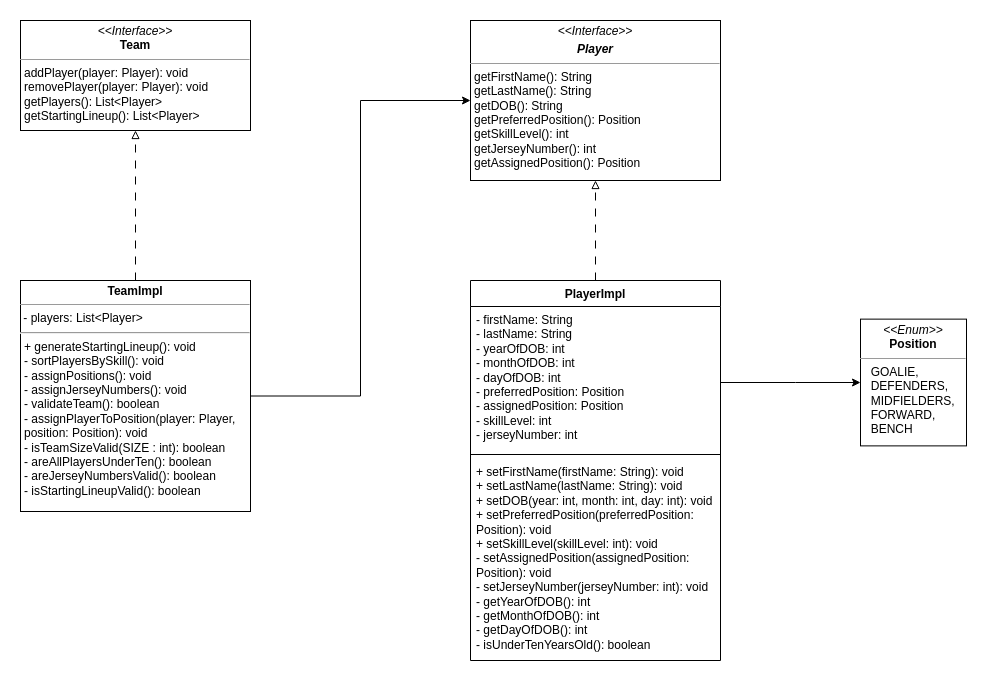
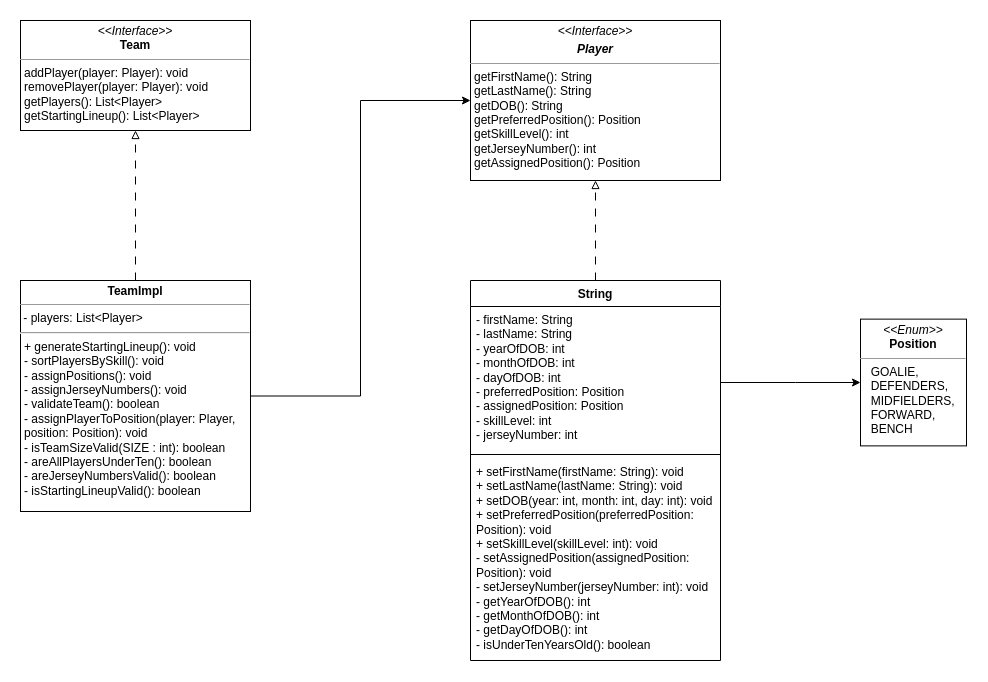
node "PlayerImpl": label "PlayerImpl" -> "String"
